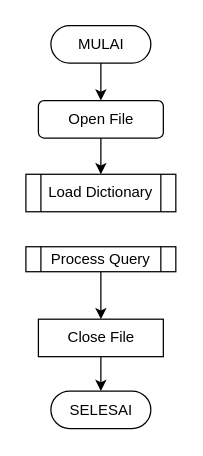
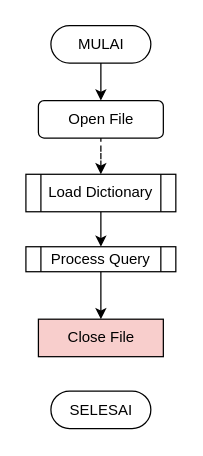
edge "Open File" -> "Load Dictionary": style solid -> dashed
edge "Load Dictionary" -> "Process Query": added
node "Close File": fillcolor #ffffff -> #f8cecc
edge "Close File" -> "SELESAI": removed
